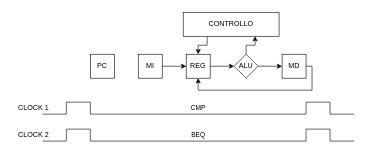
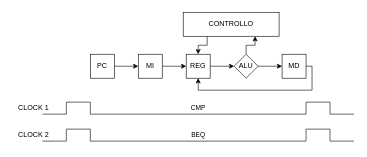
edge "PC" -> "MI": added
